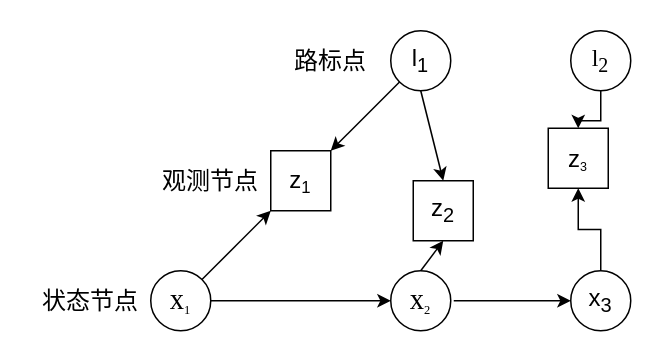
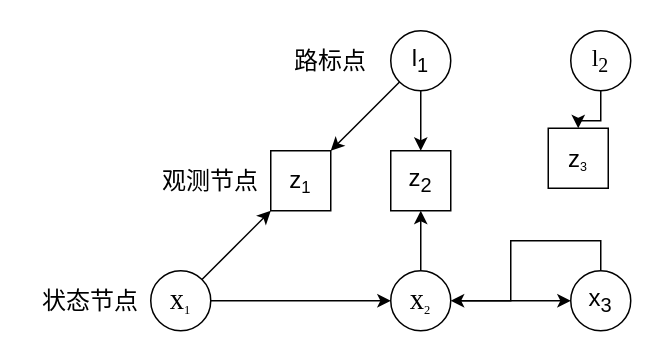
node "z2": moved (443, 211) -> (421, 181)
edge "x3" -> "z3": now "x3" -> "x2"
